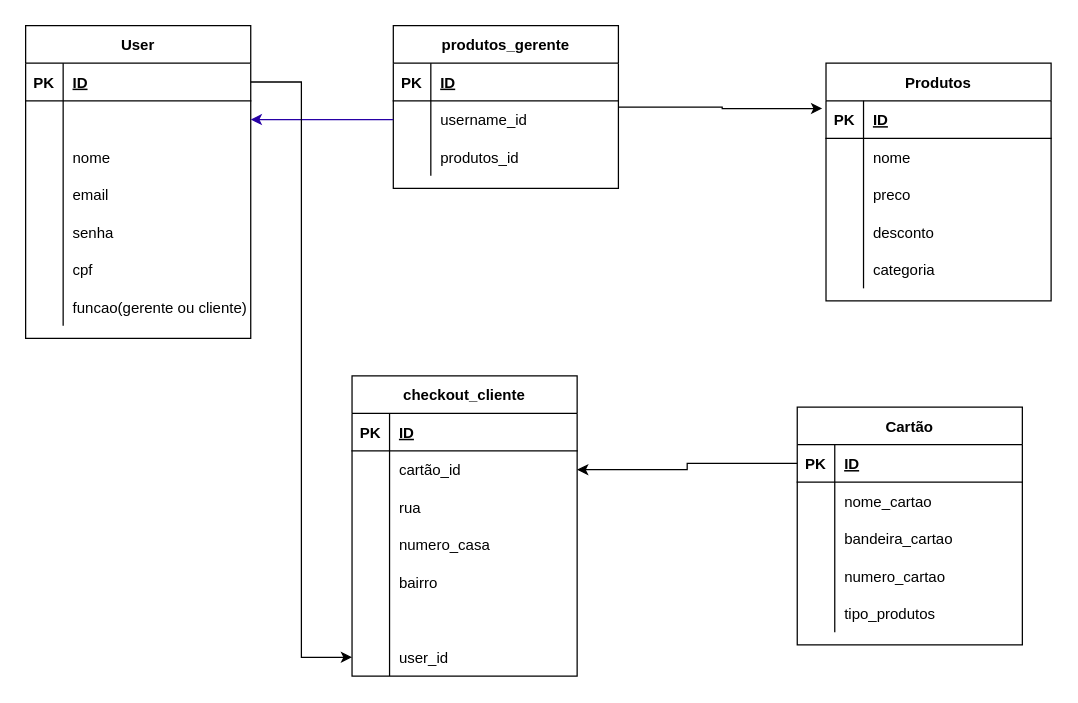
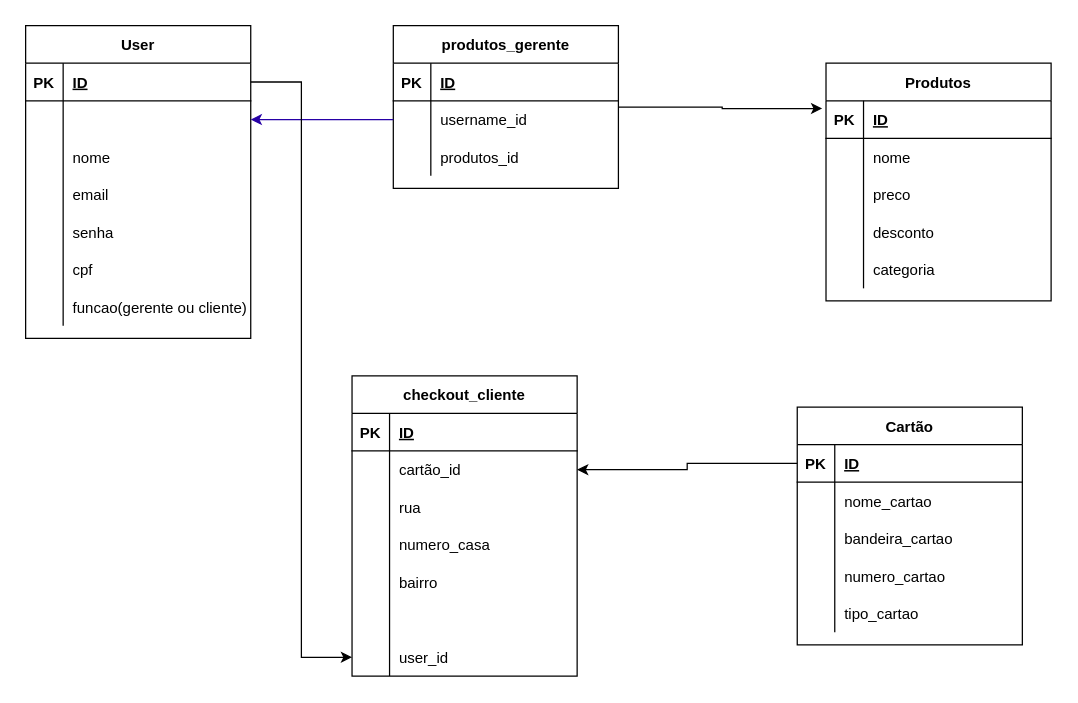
node "tipo_produtos": label "tipo_produtos" -> "tipo_cartao"
